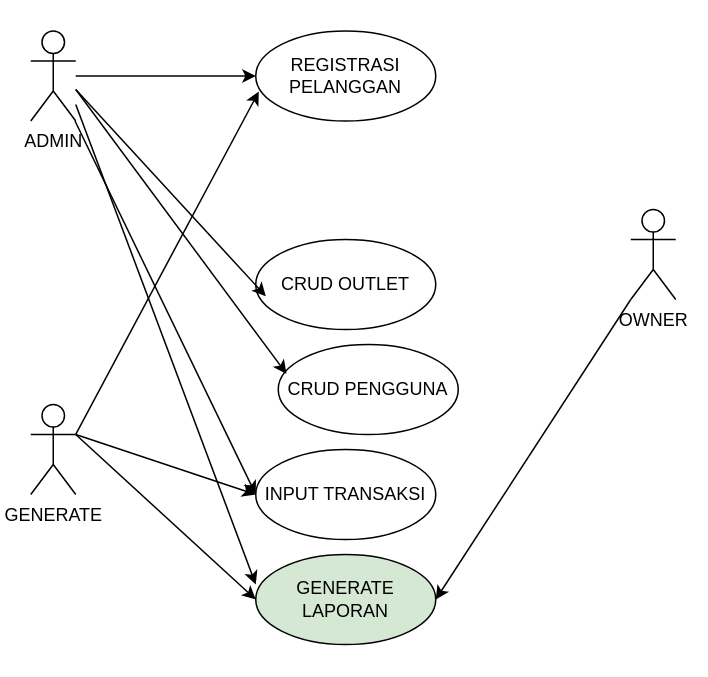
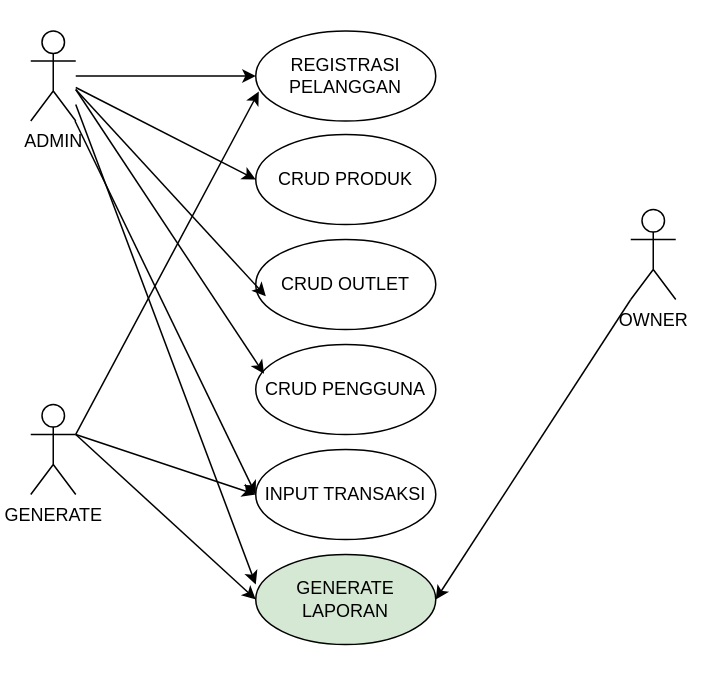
edge "ADMIN" -> "CRUD PRODUK": added
node "CRUD PRODUK": added
node "CRUD PENGGUNA": moved (368, 389) -> (346, 389)
